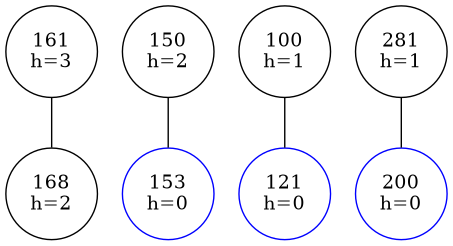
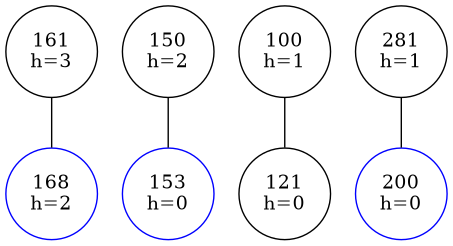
node "168 h=2": color black -> blue
node "121 h=0": color blue -> black
